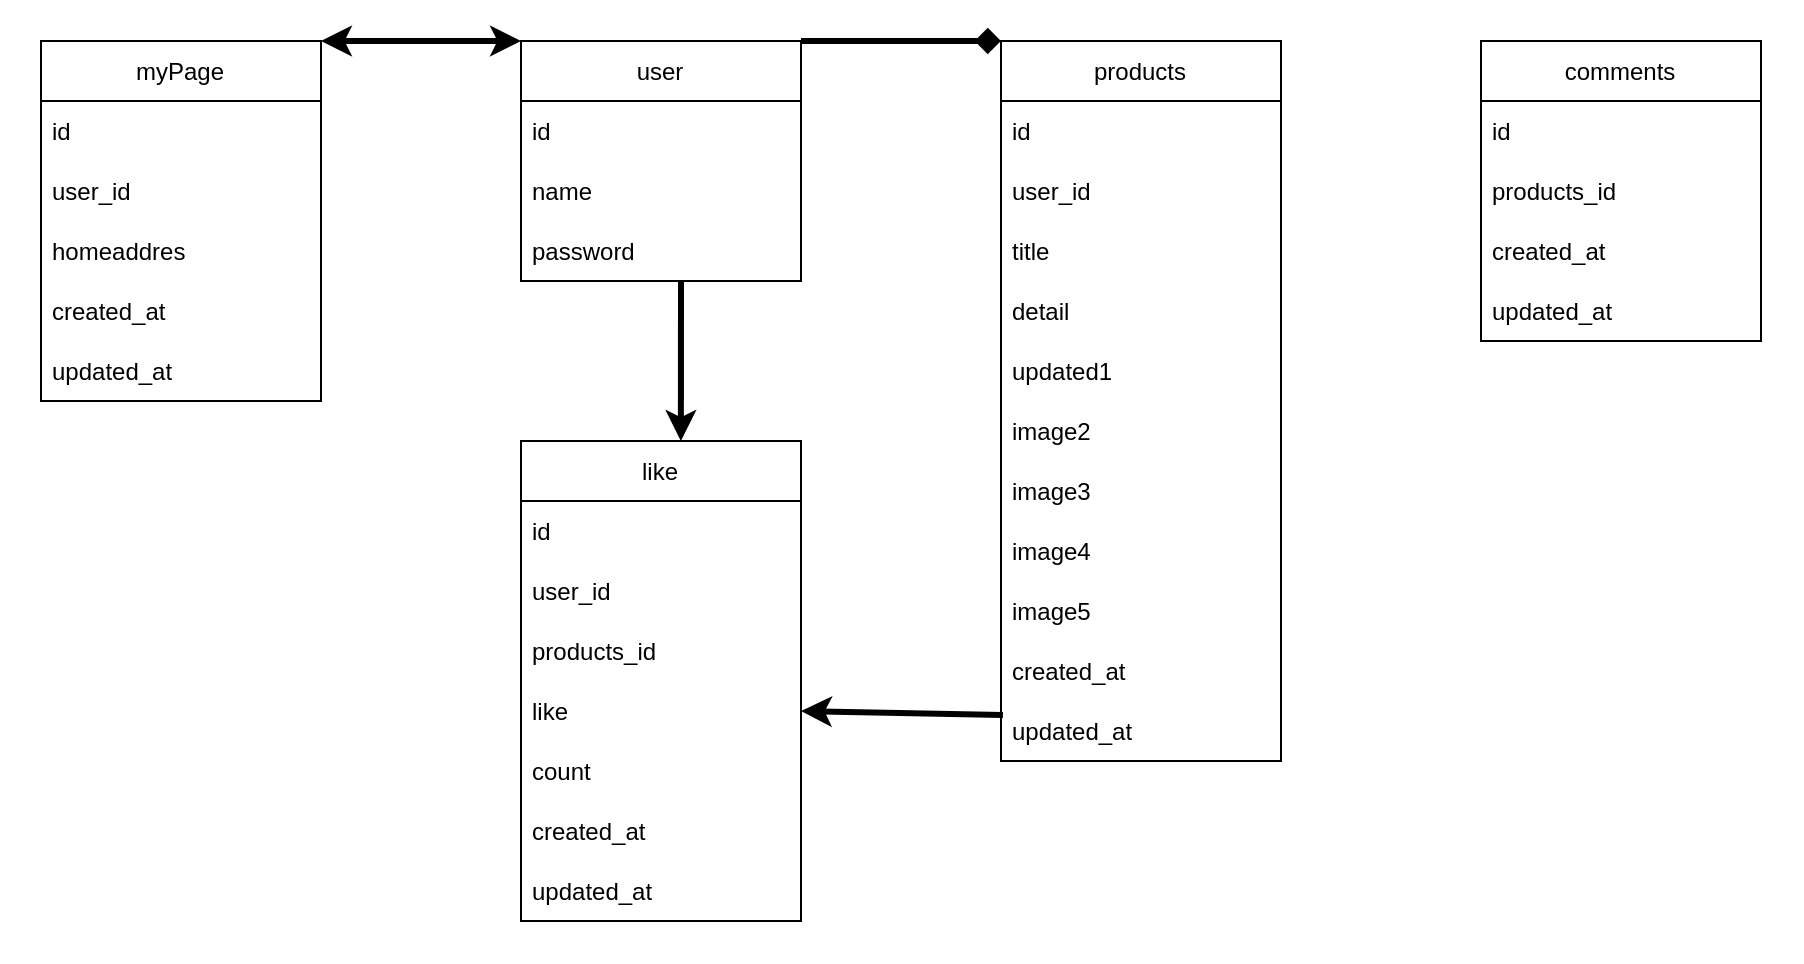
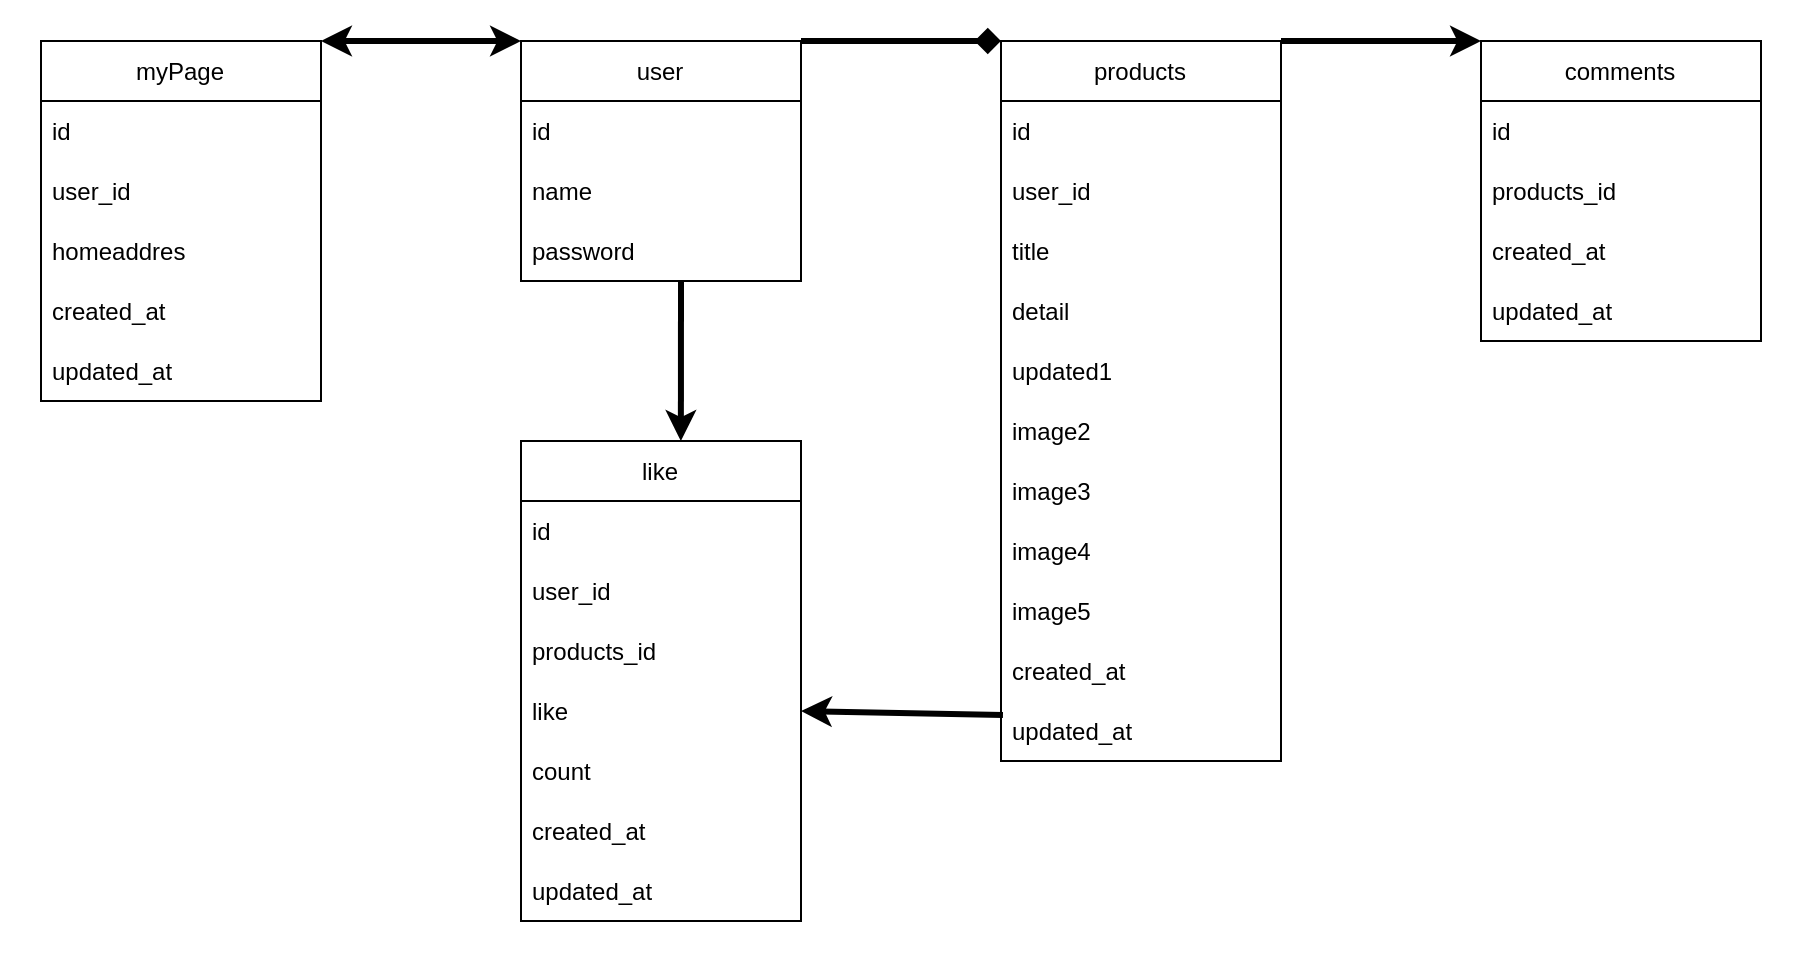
edge "products" -> "comments": added
